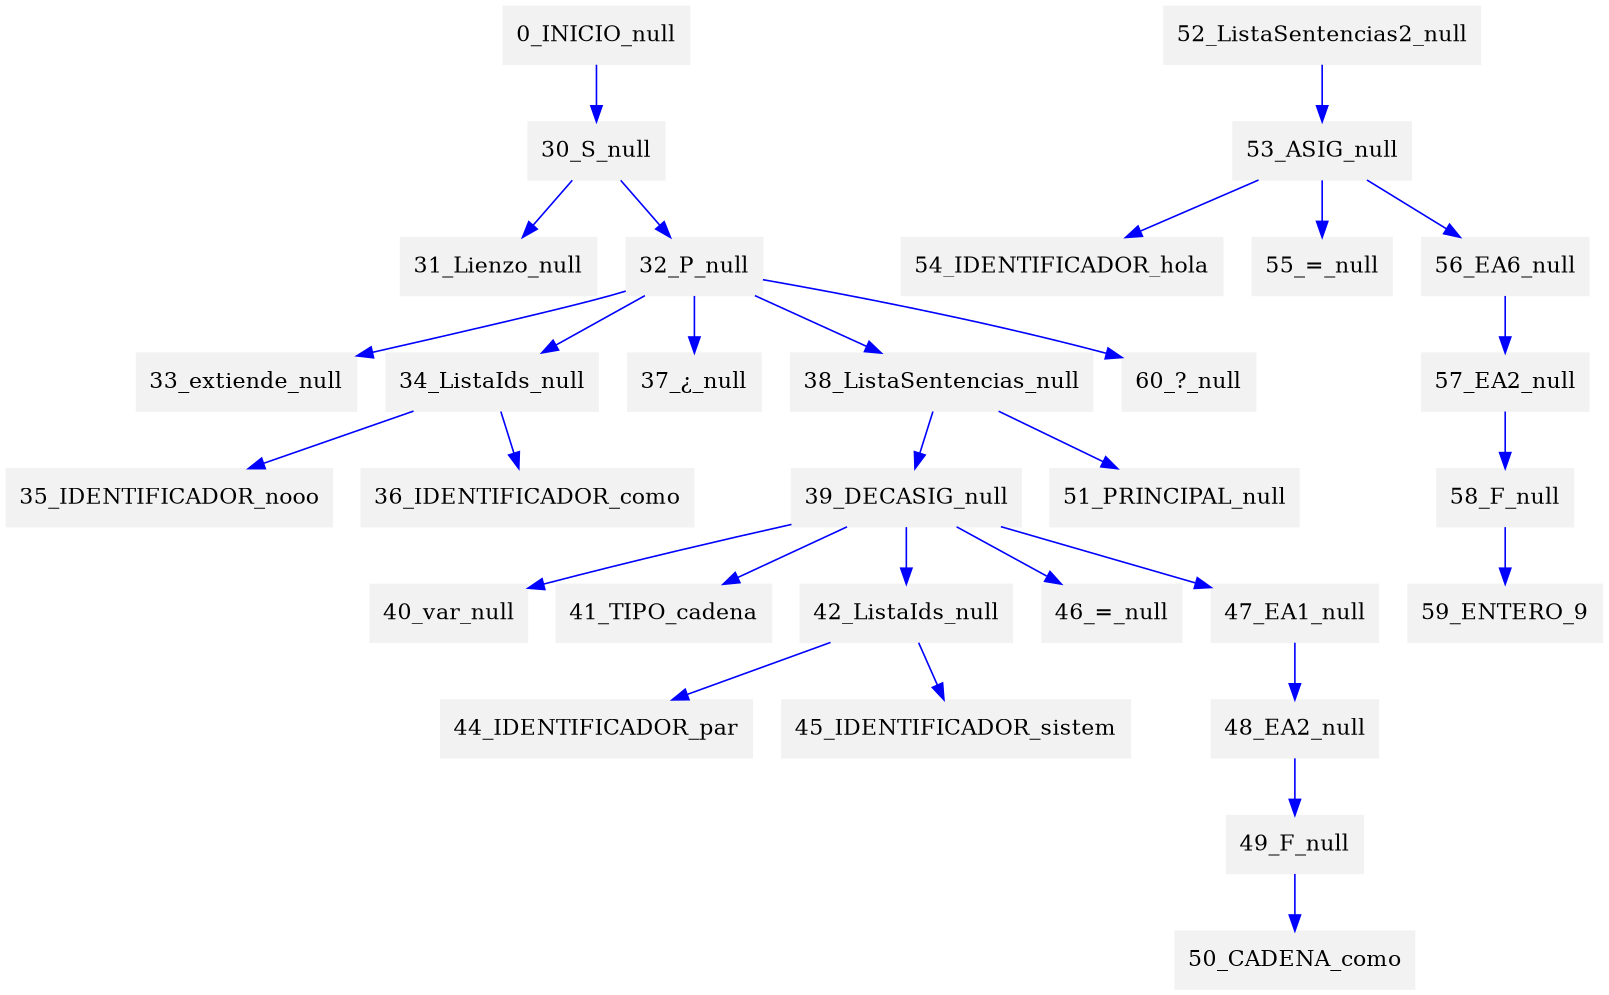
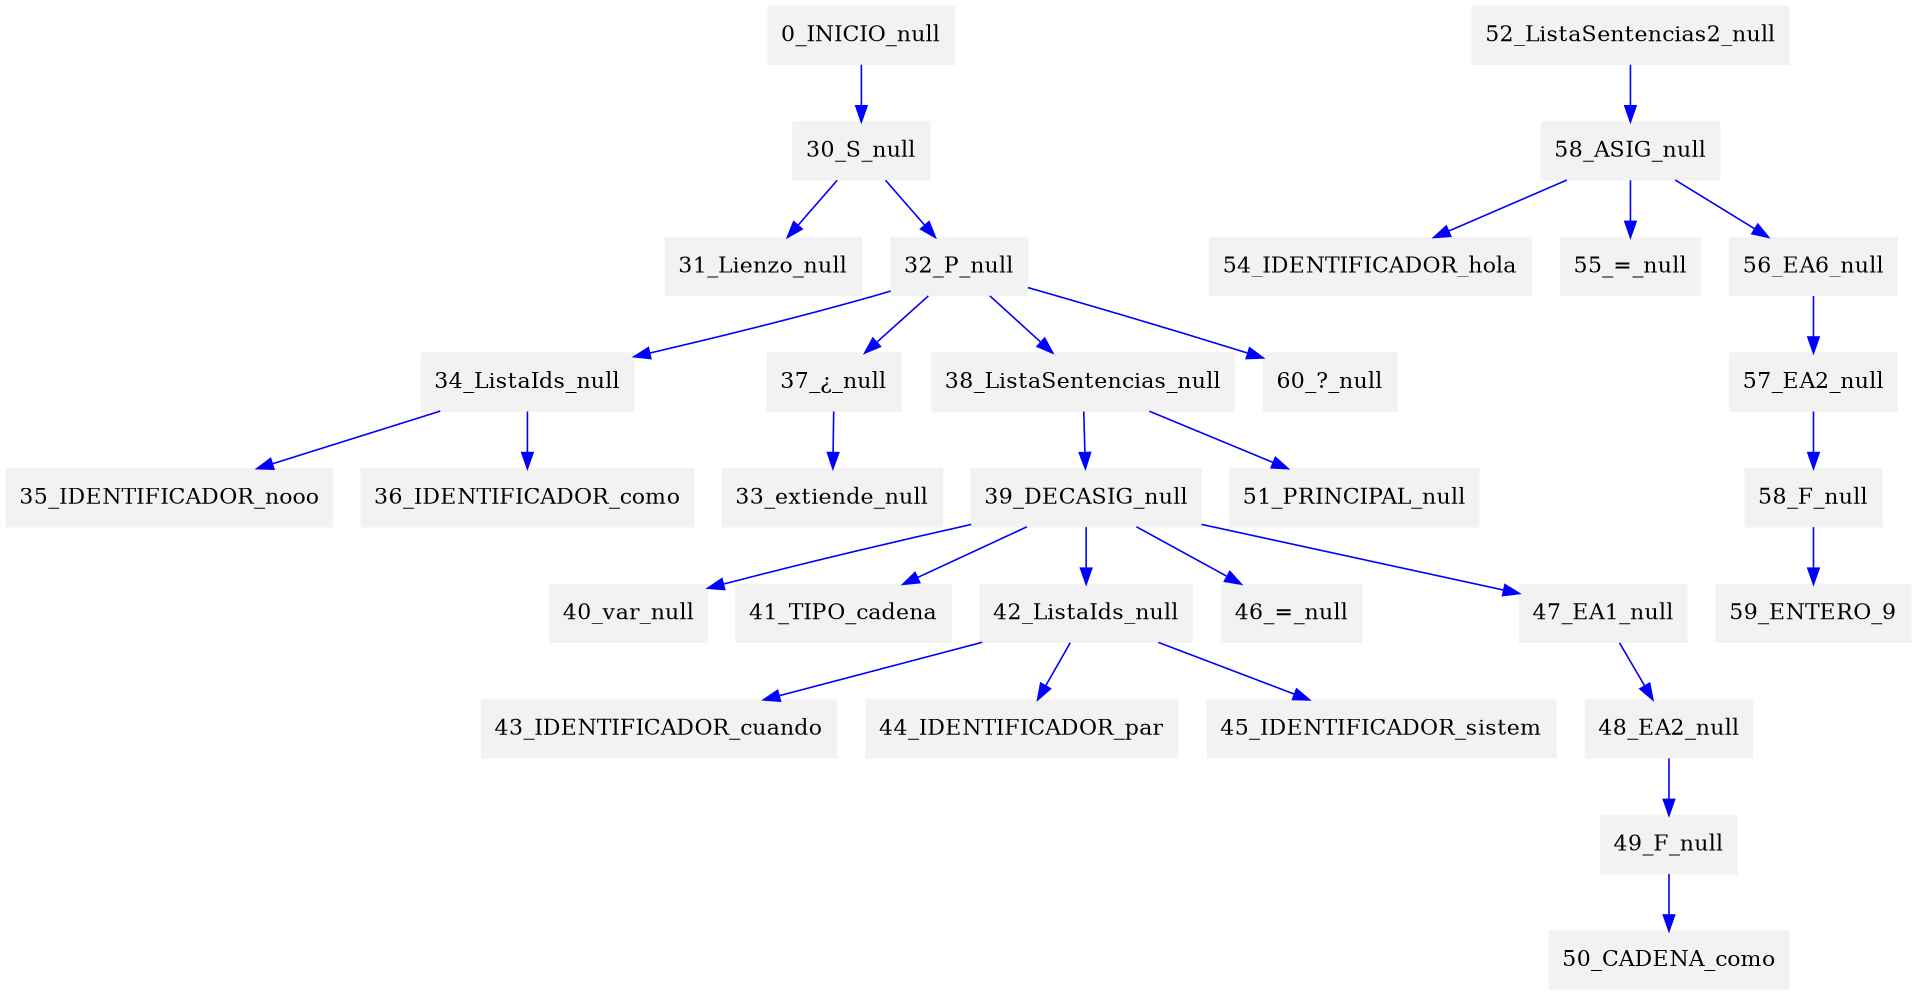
node "53_ASIG_null": label "53_ASIG_null" -> "58_ASIG_null"
edge "32_P_null" -> "33_extiende_null": now "37_¿_null" -> "33_extiende_null"
node "43_IDENTIFICADOR_cuando": added
